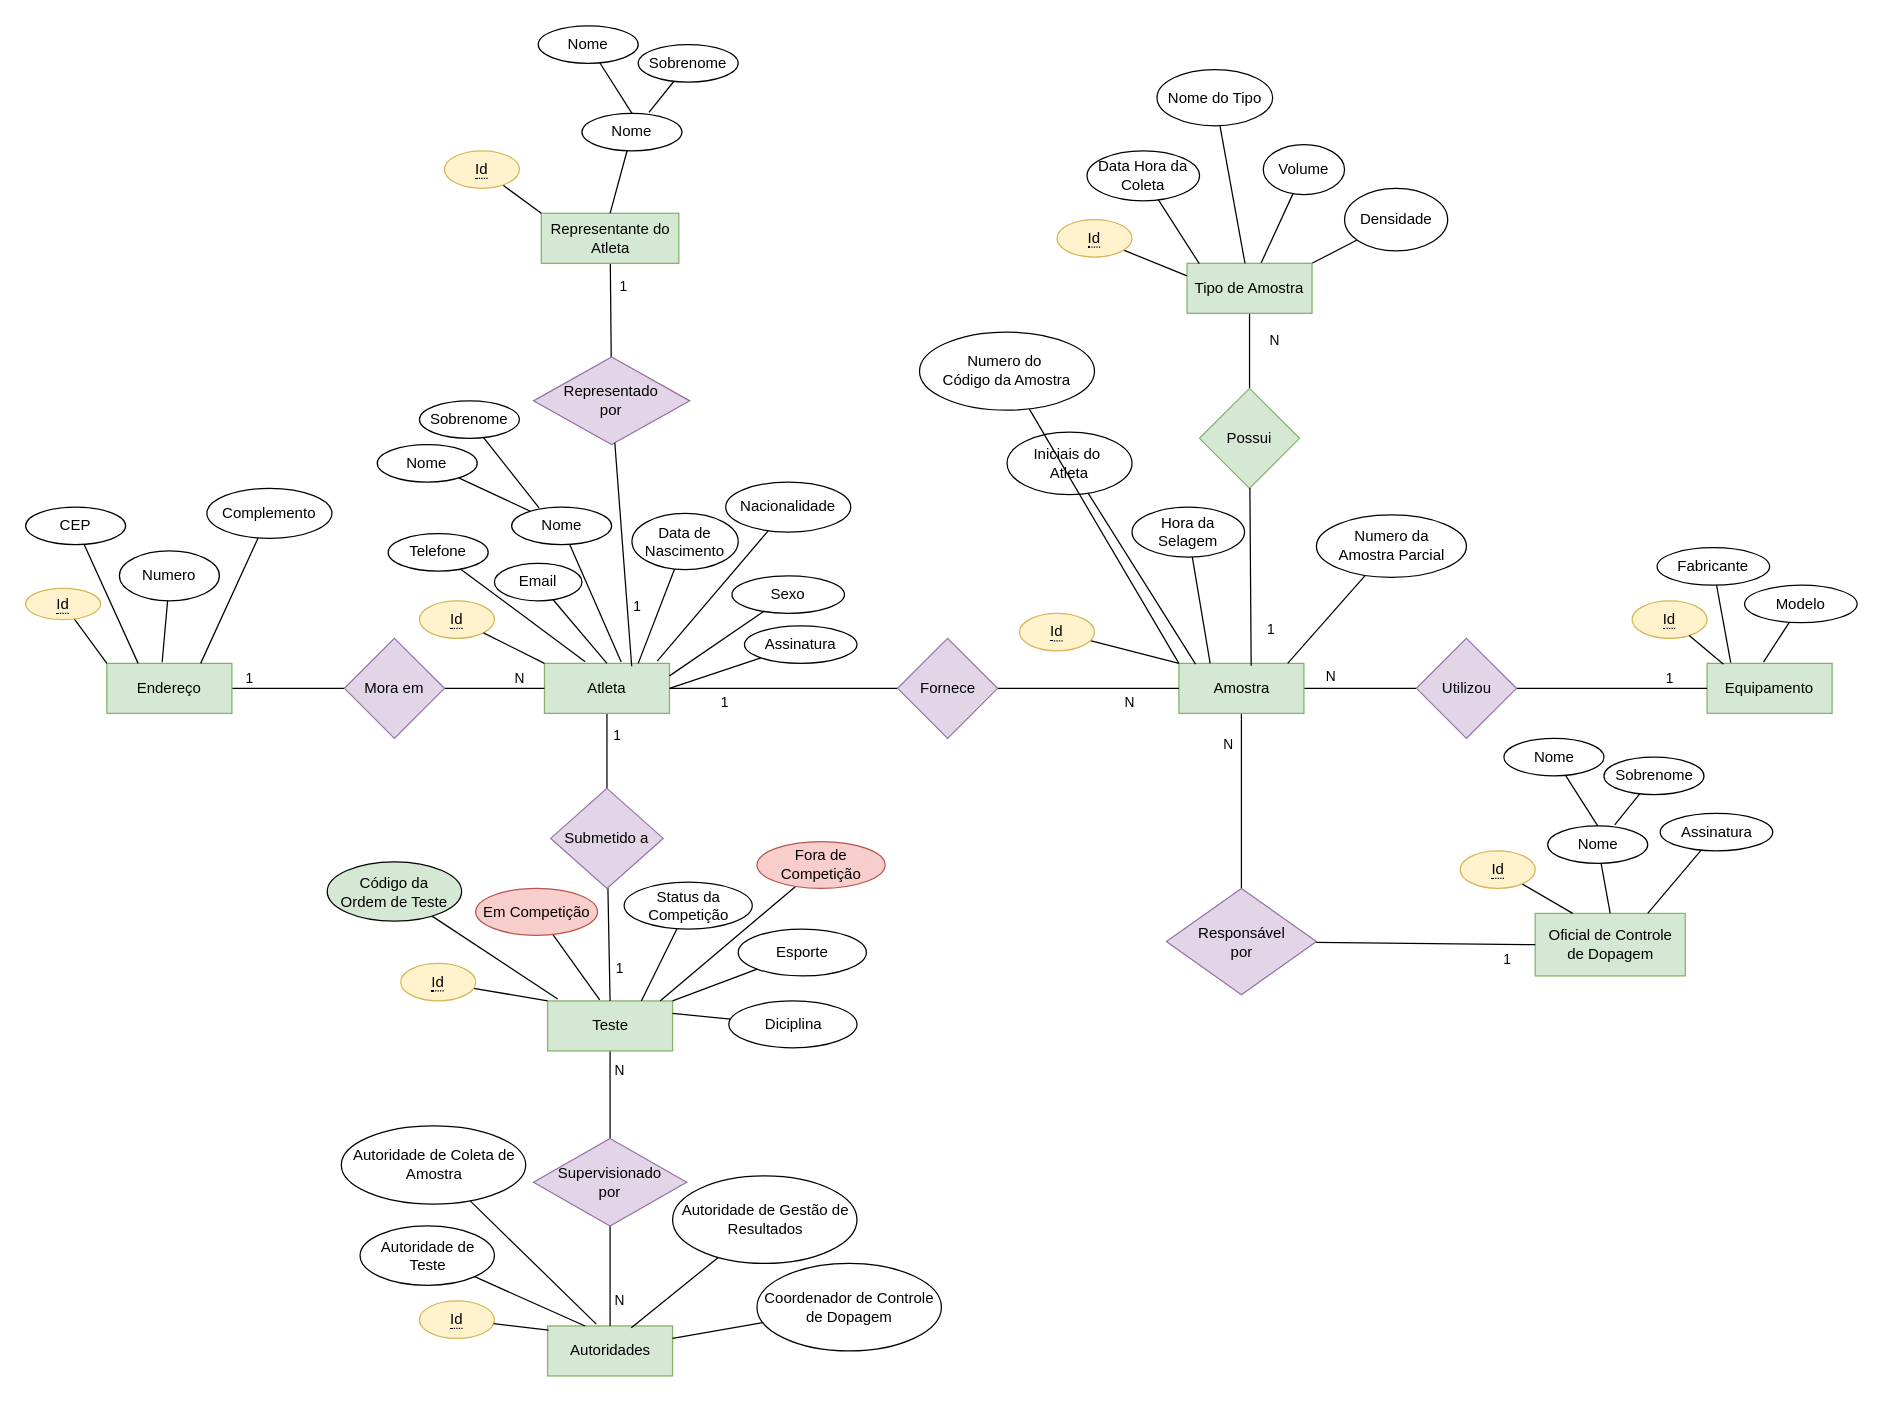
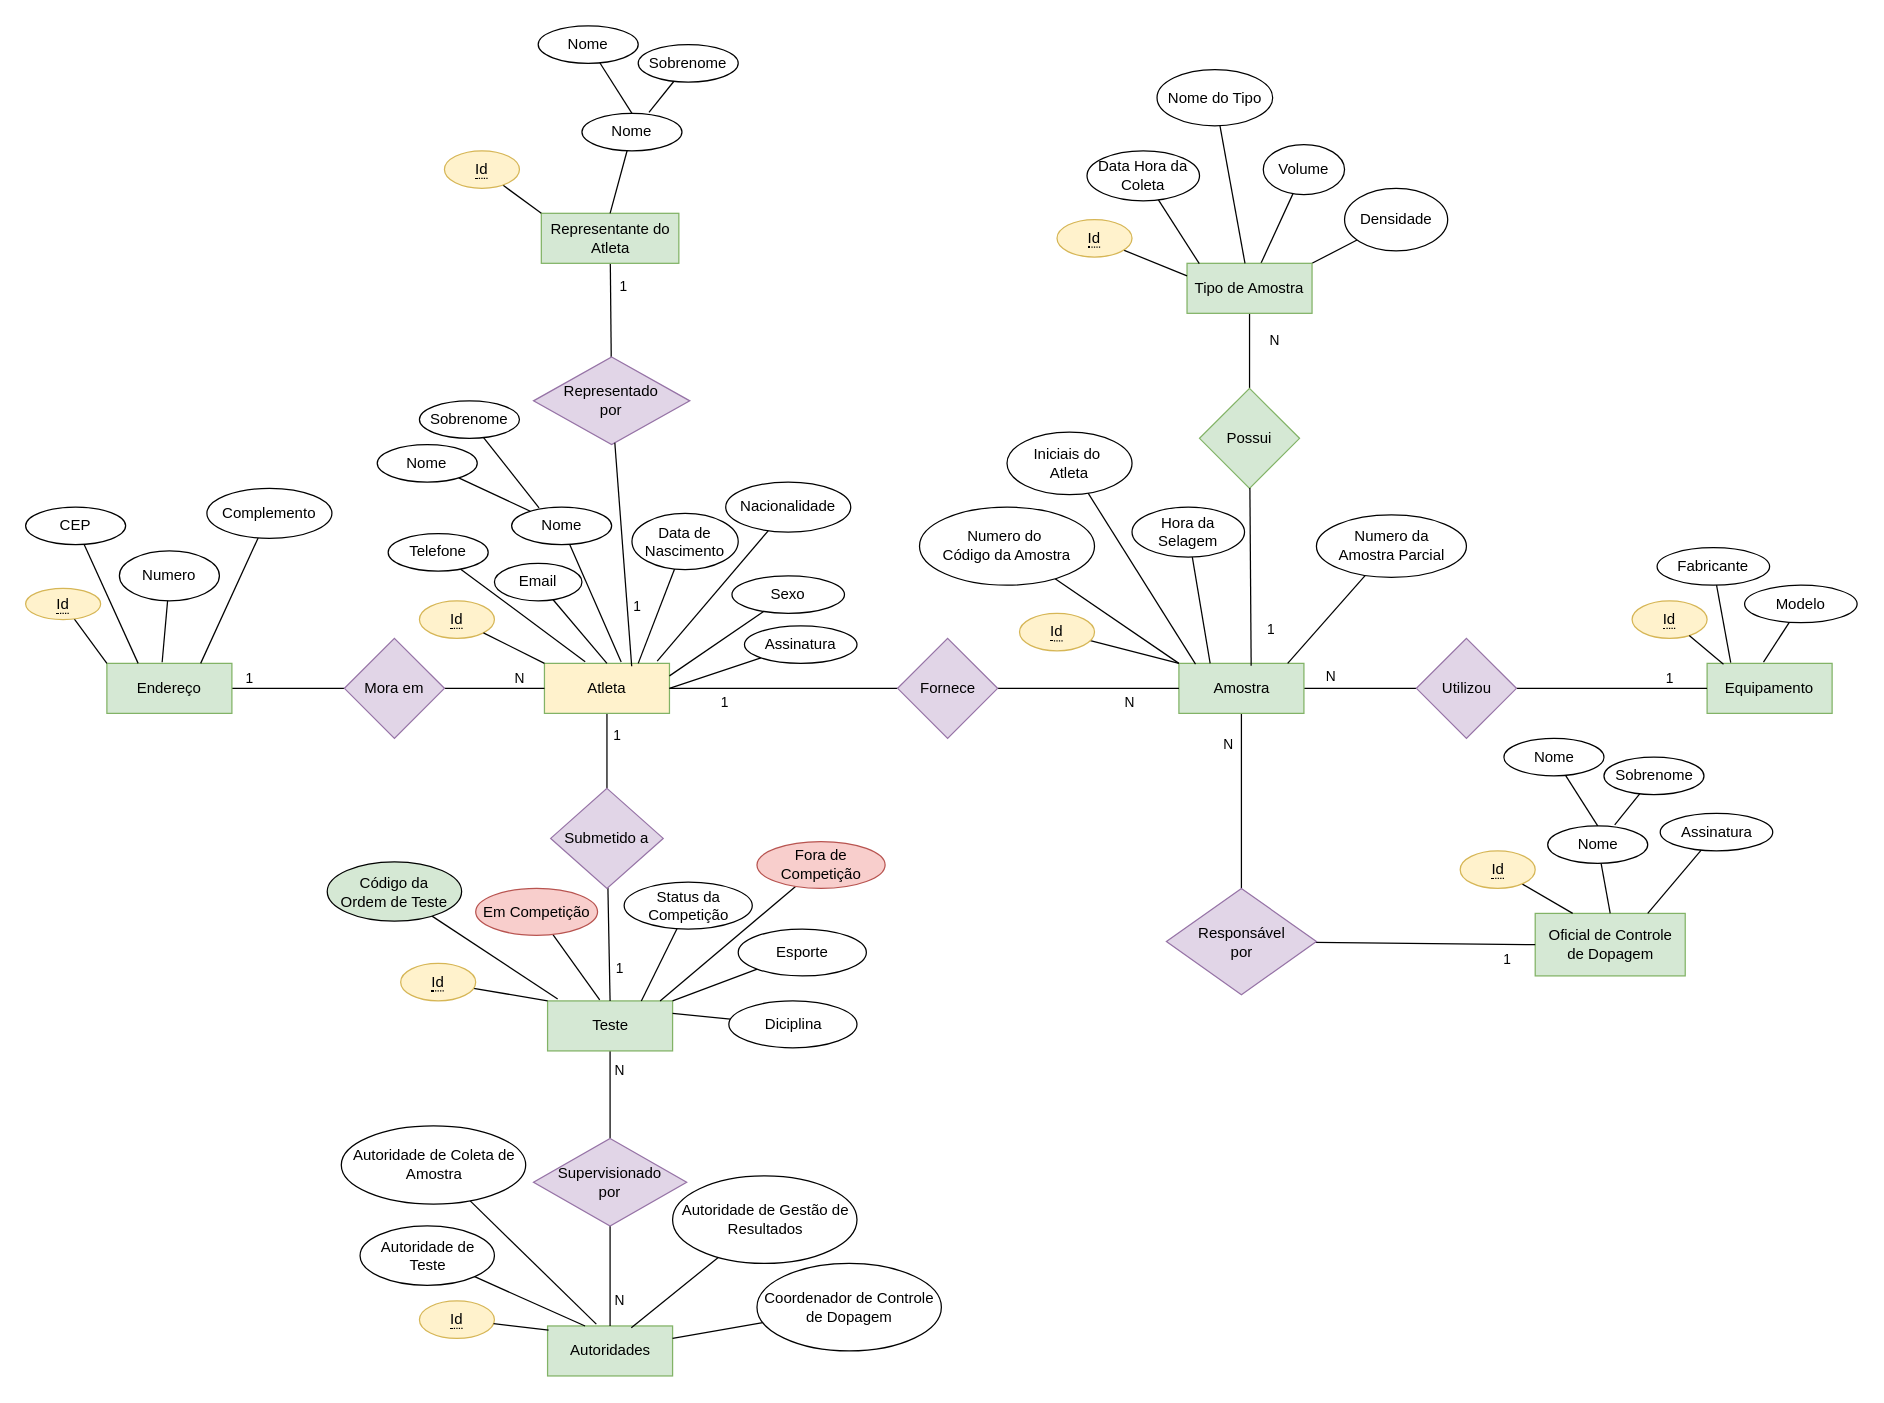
node "Numero do Código da Amostra": moved (1007, 371) -> (1007, 546)
node "Atleta": fillcolor #d5e8d4 -> #fff2cc
